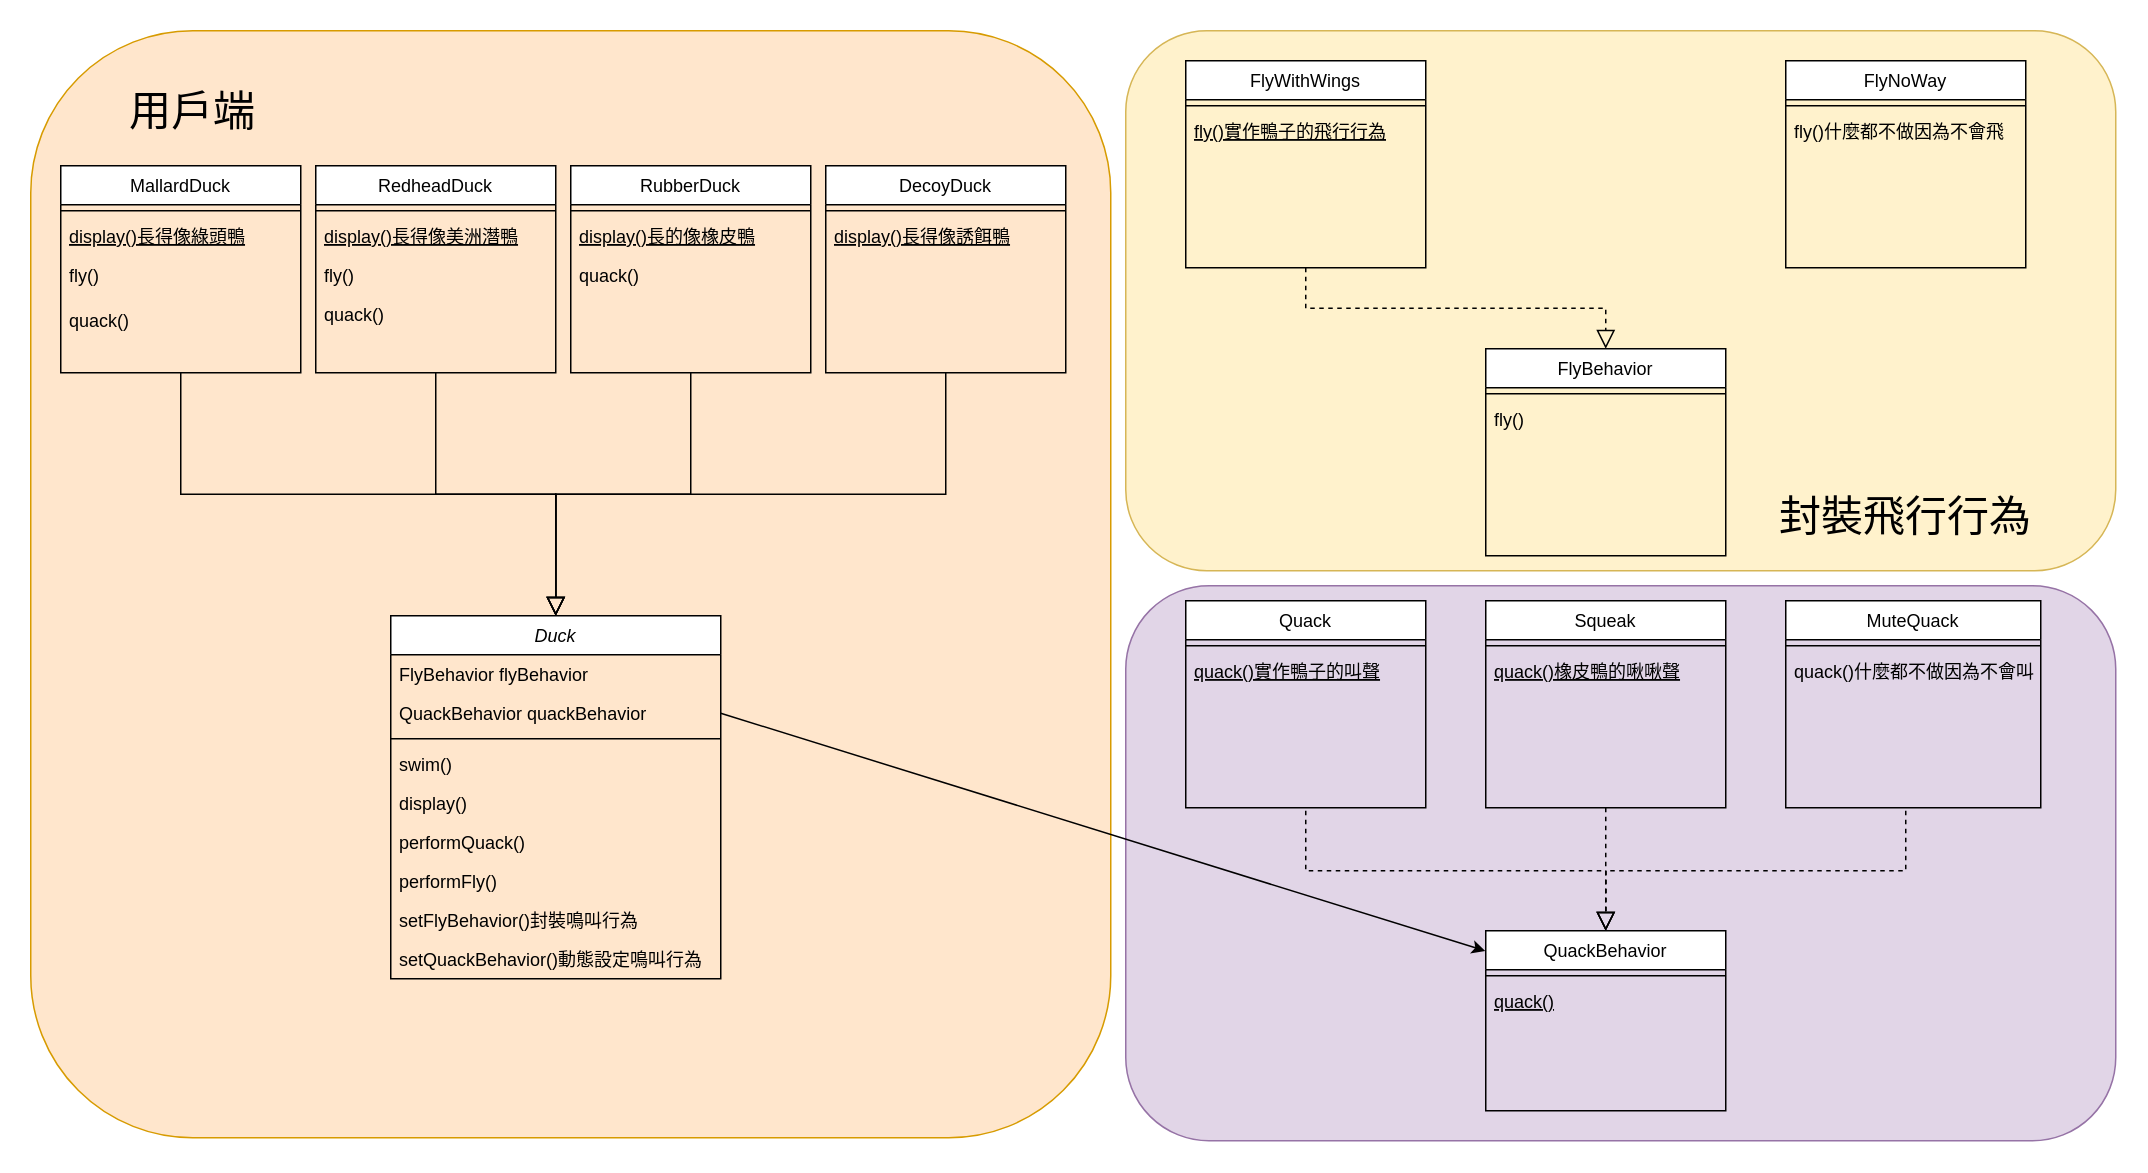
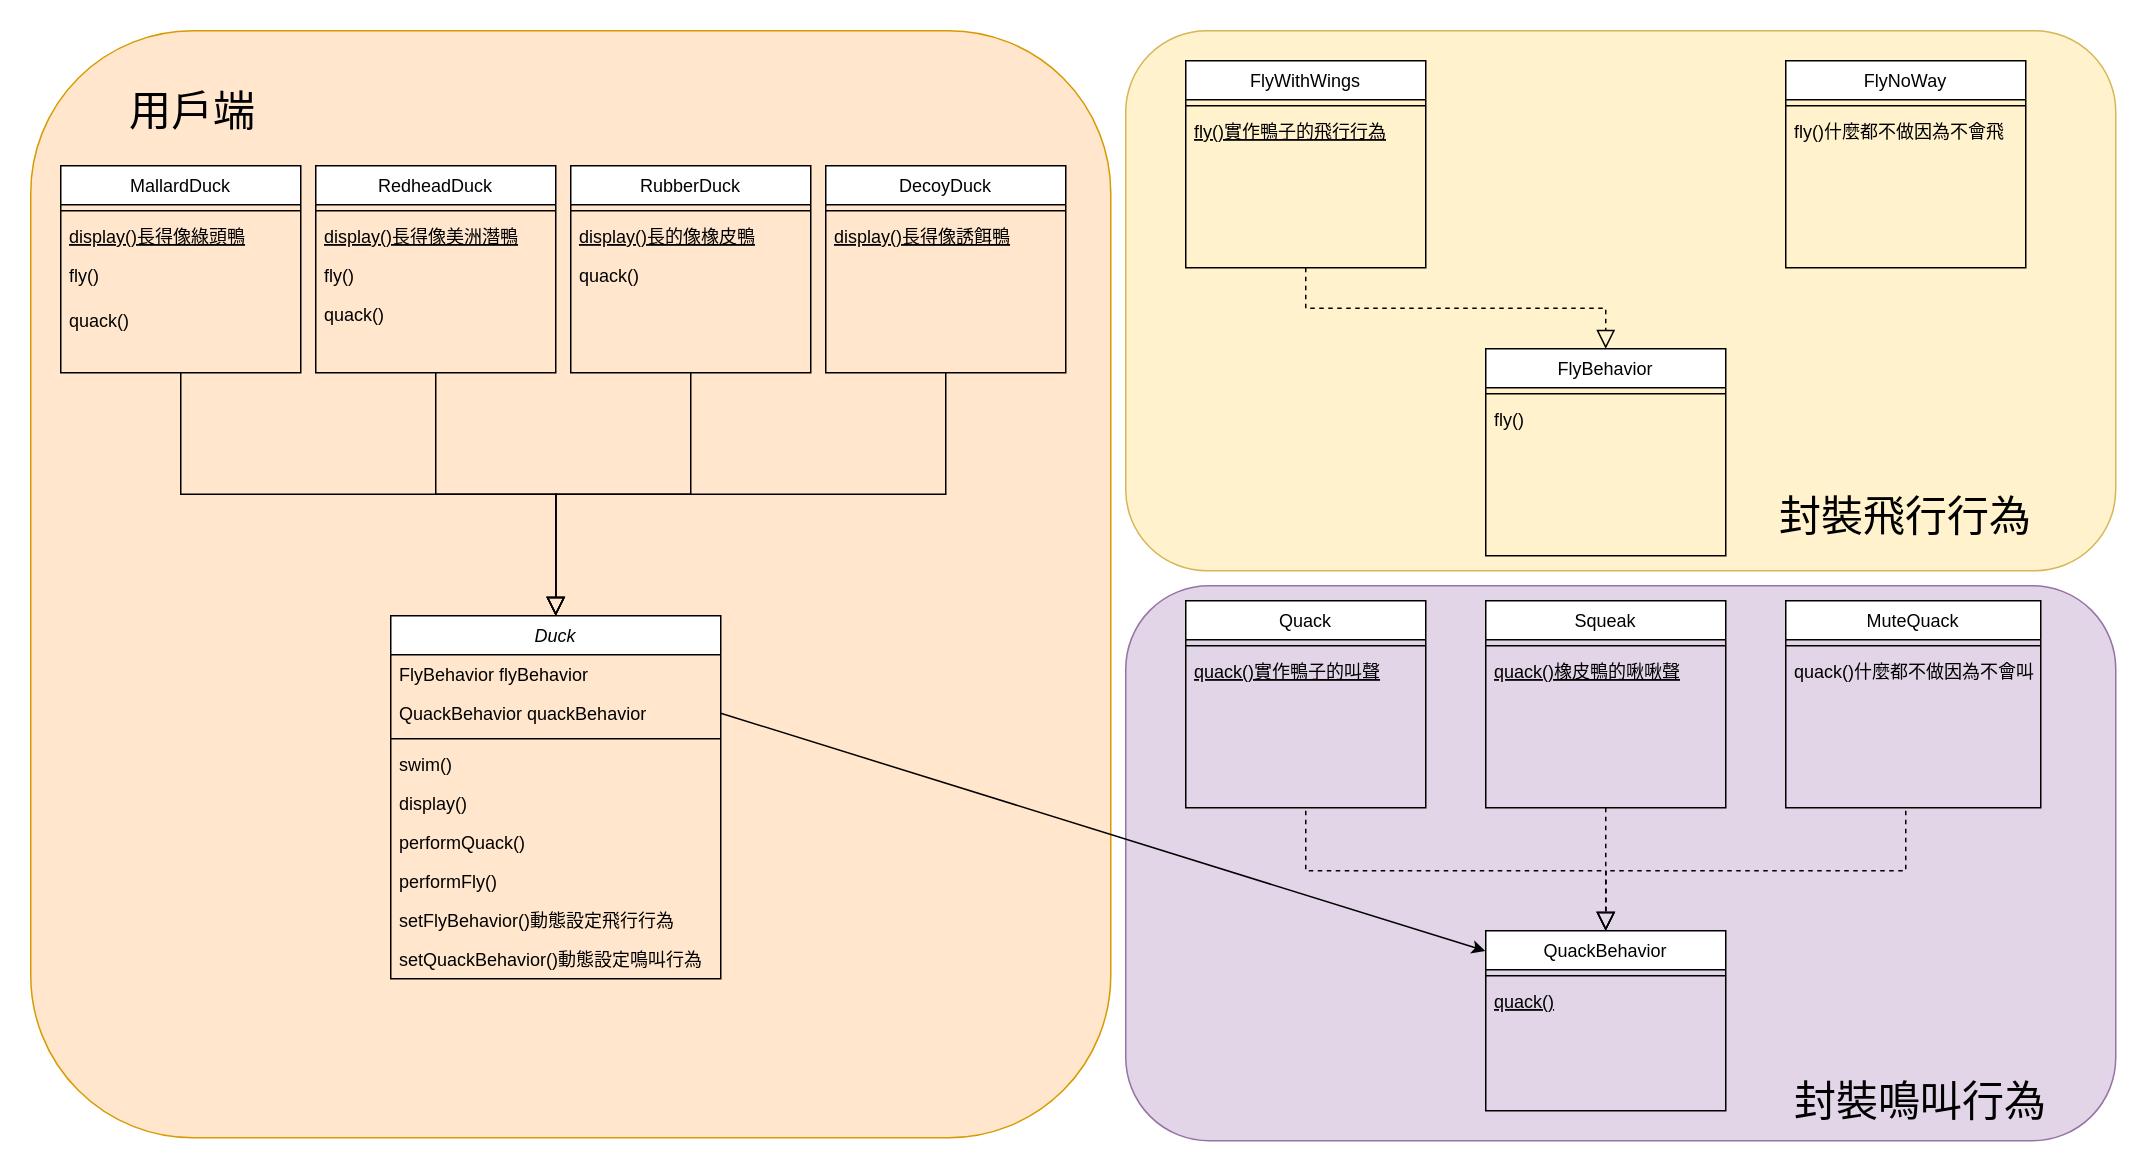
node "setFlyBehavior()封裝鳴叫行為": label "setFlyBehavior()封裝鳴叫行為" -> "setFlyBehavior()動態設定飛行行為"
node "封裝鳴叫行為": added
